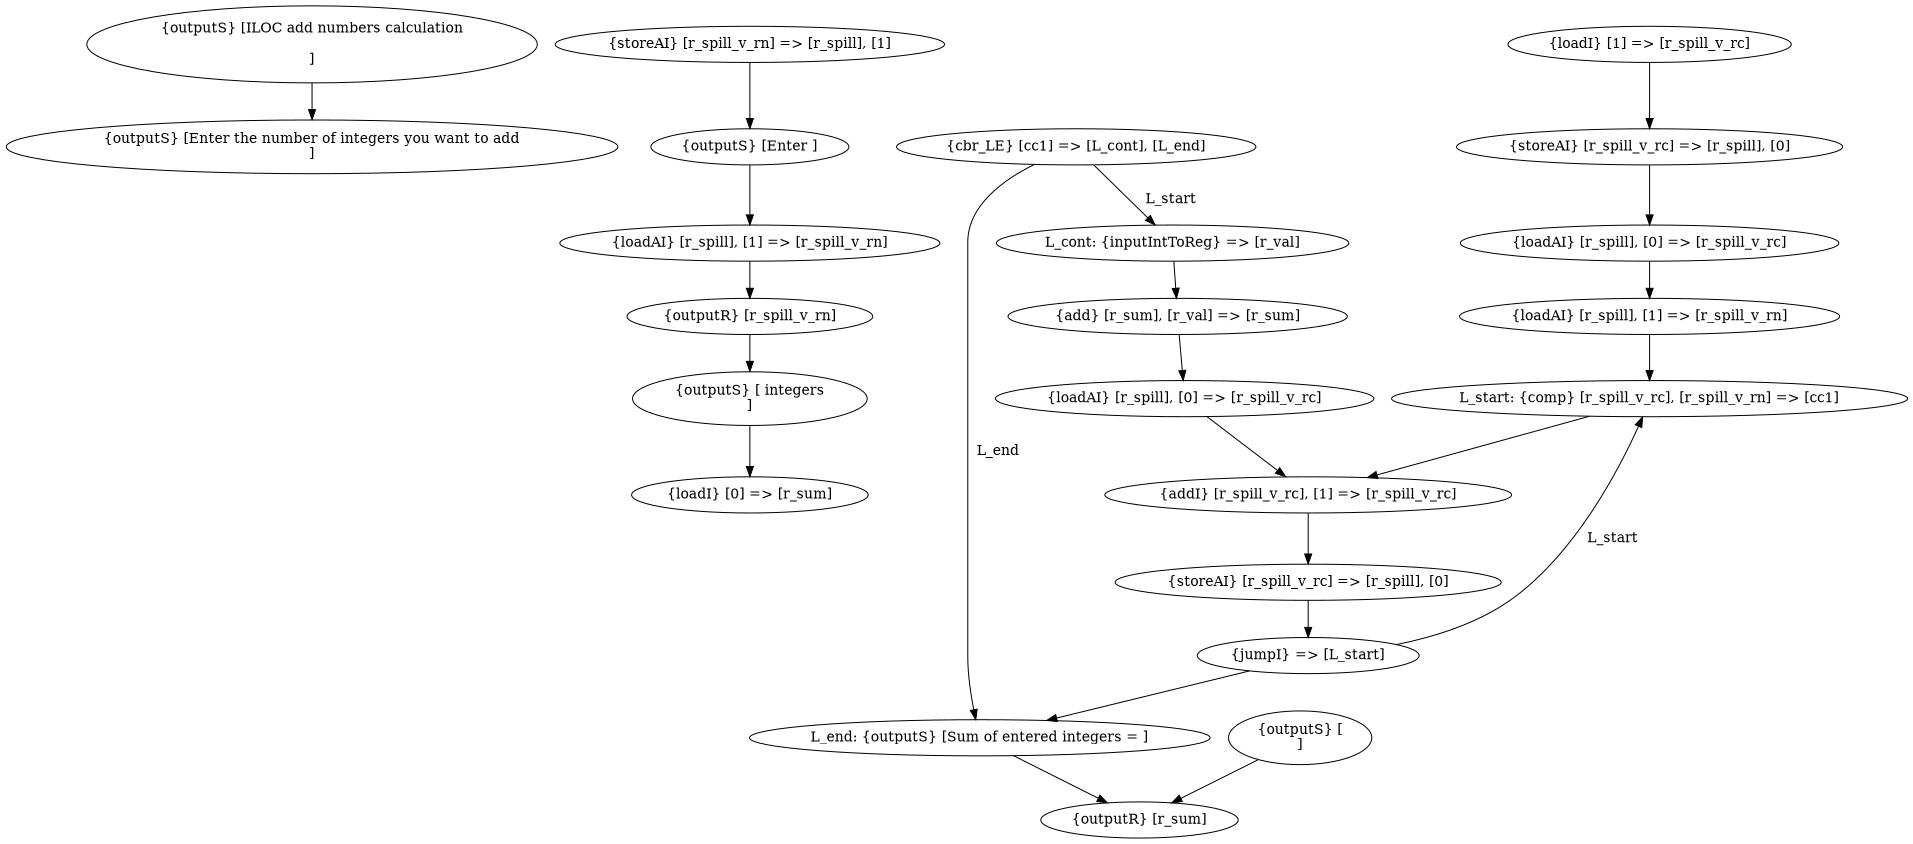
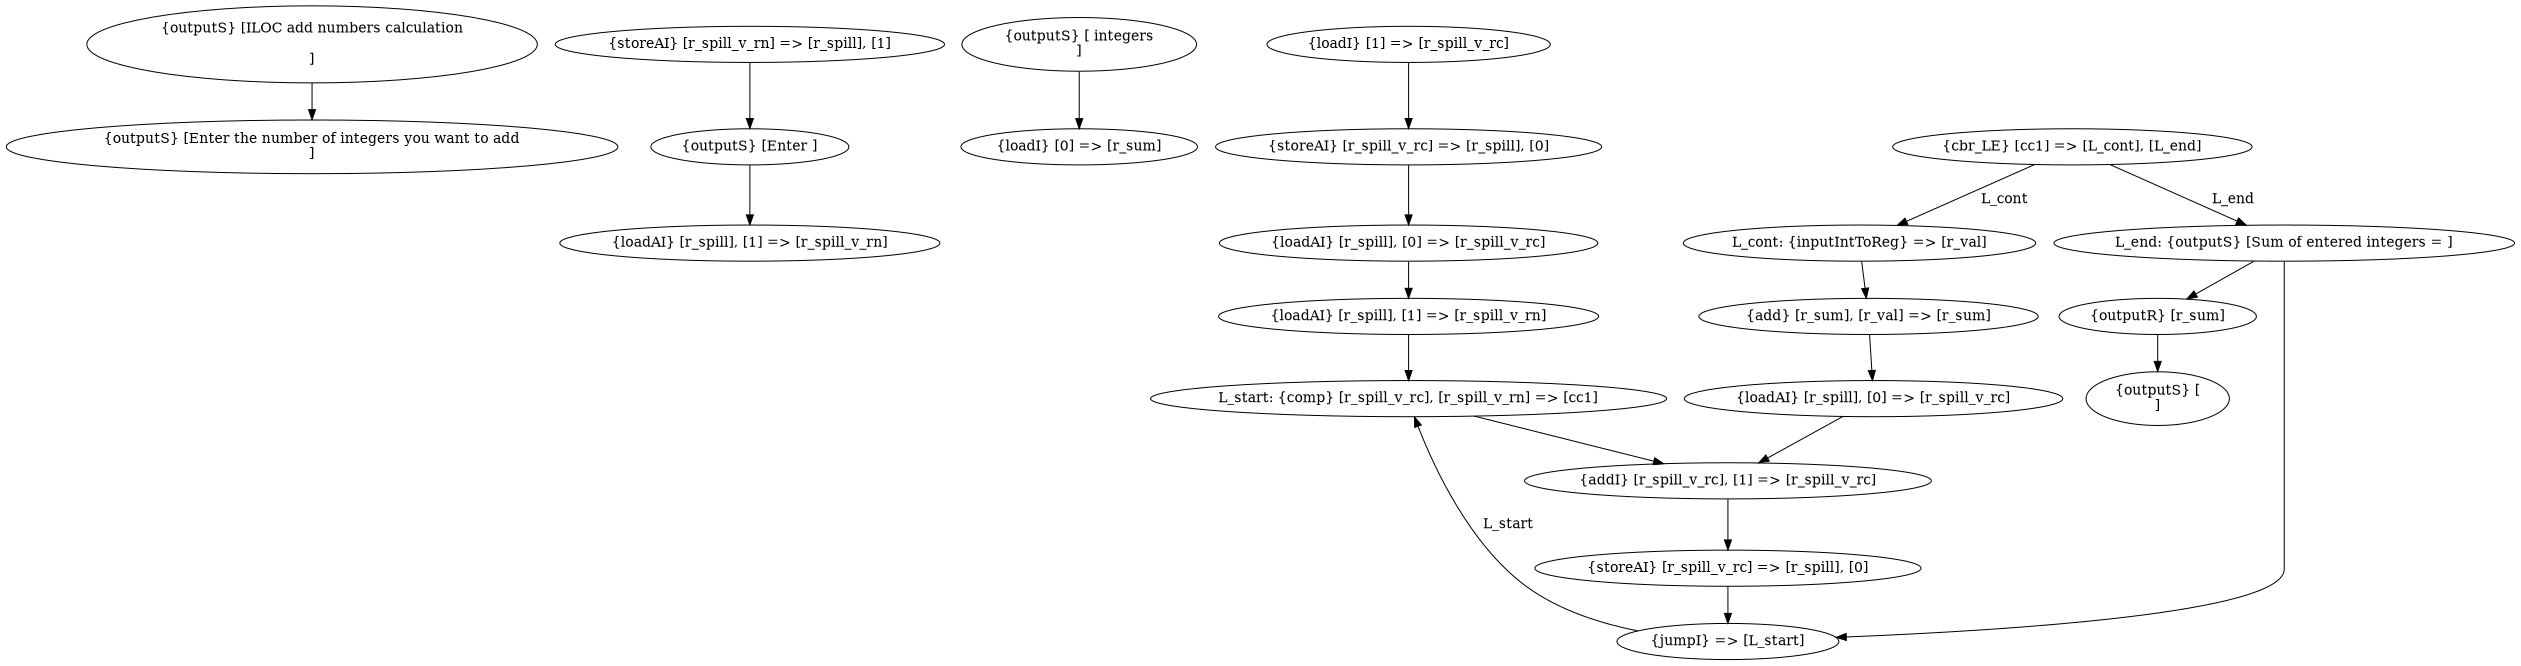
edge "{cbr_LE} [cc1] => [L_cont], [L_end]" -> "L_cont: {inputIntToReg} => [r_val]": label "  L_start" -> "  L_cont"
node "{outputR} [r_spill_v_rn]": removed
edge "{jumpI} => [L_start]" -> "L_end: {outputS} [Sum of entered integers = ]": reversed
edge "{outputS} [ ]" -> "{outputR} [r_sum]": reversed
